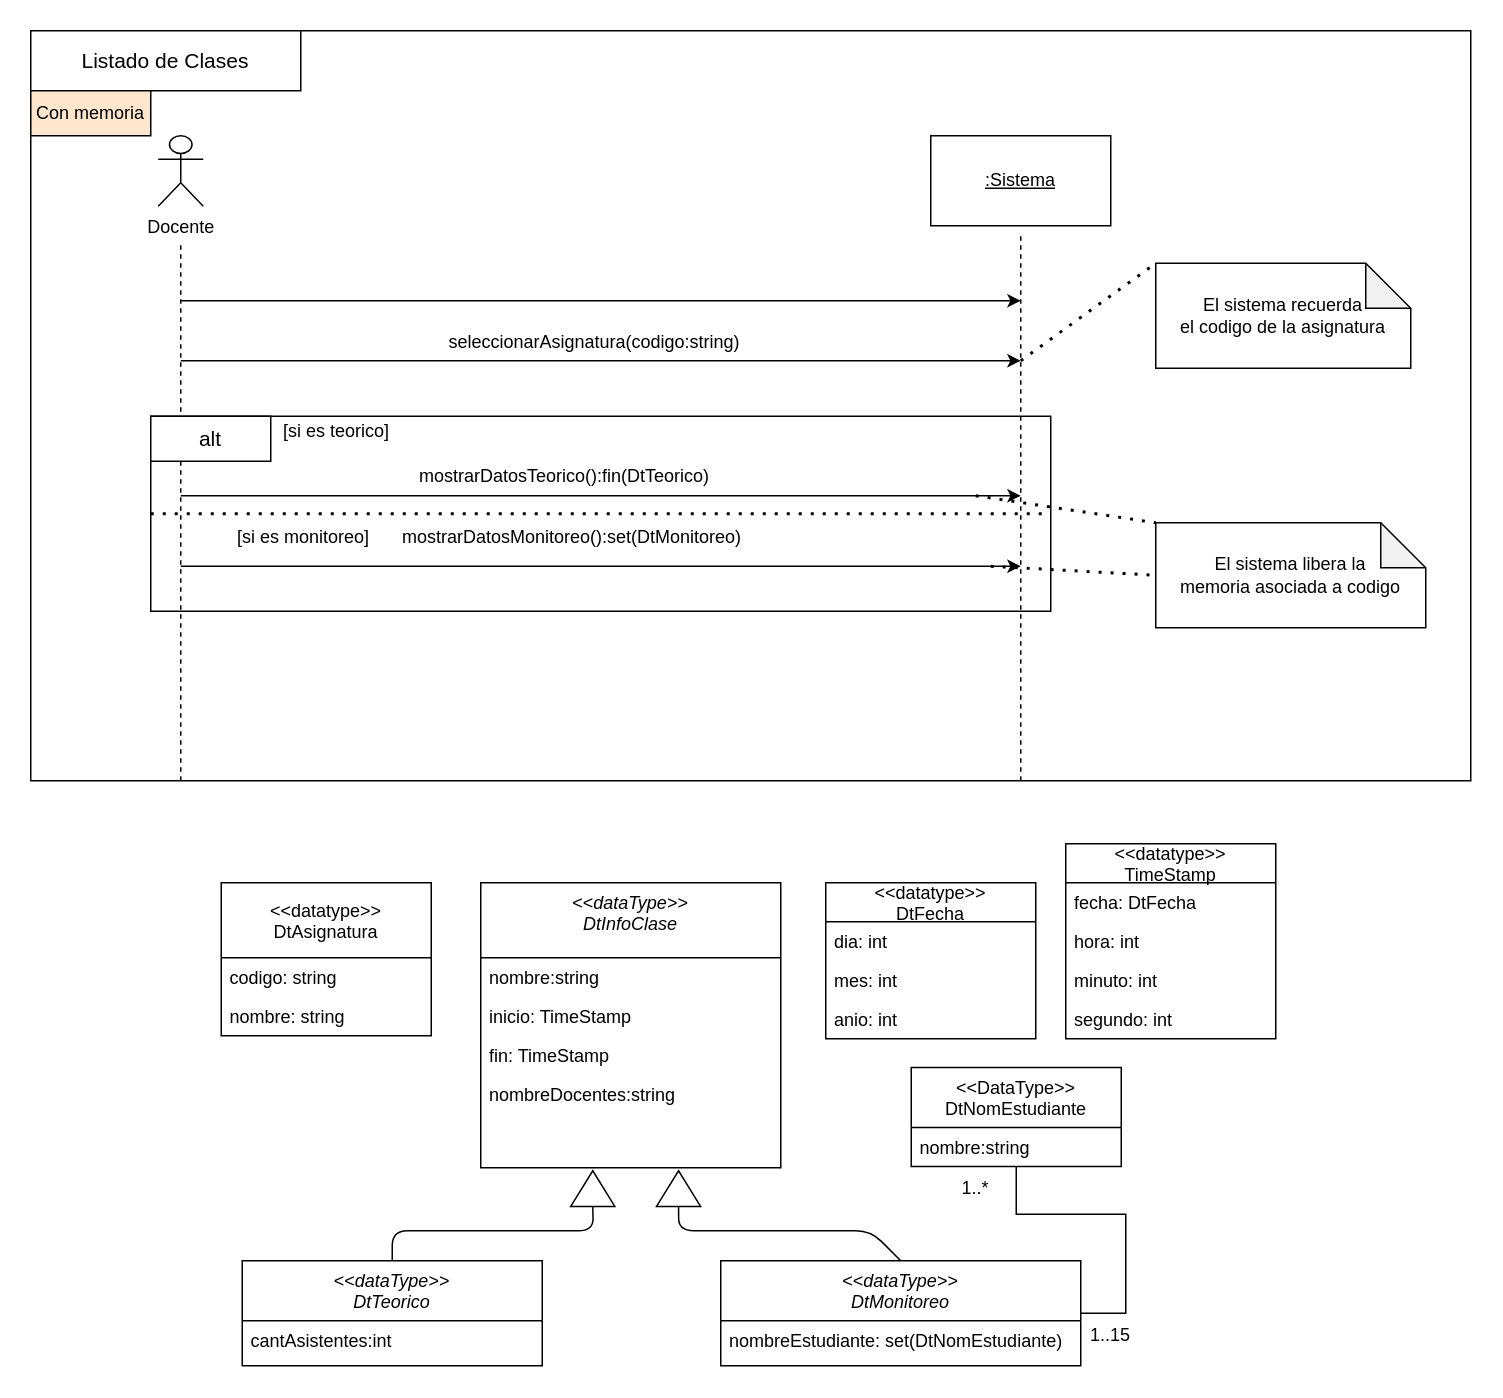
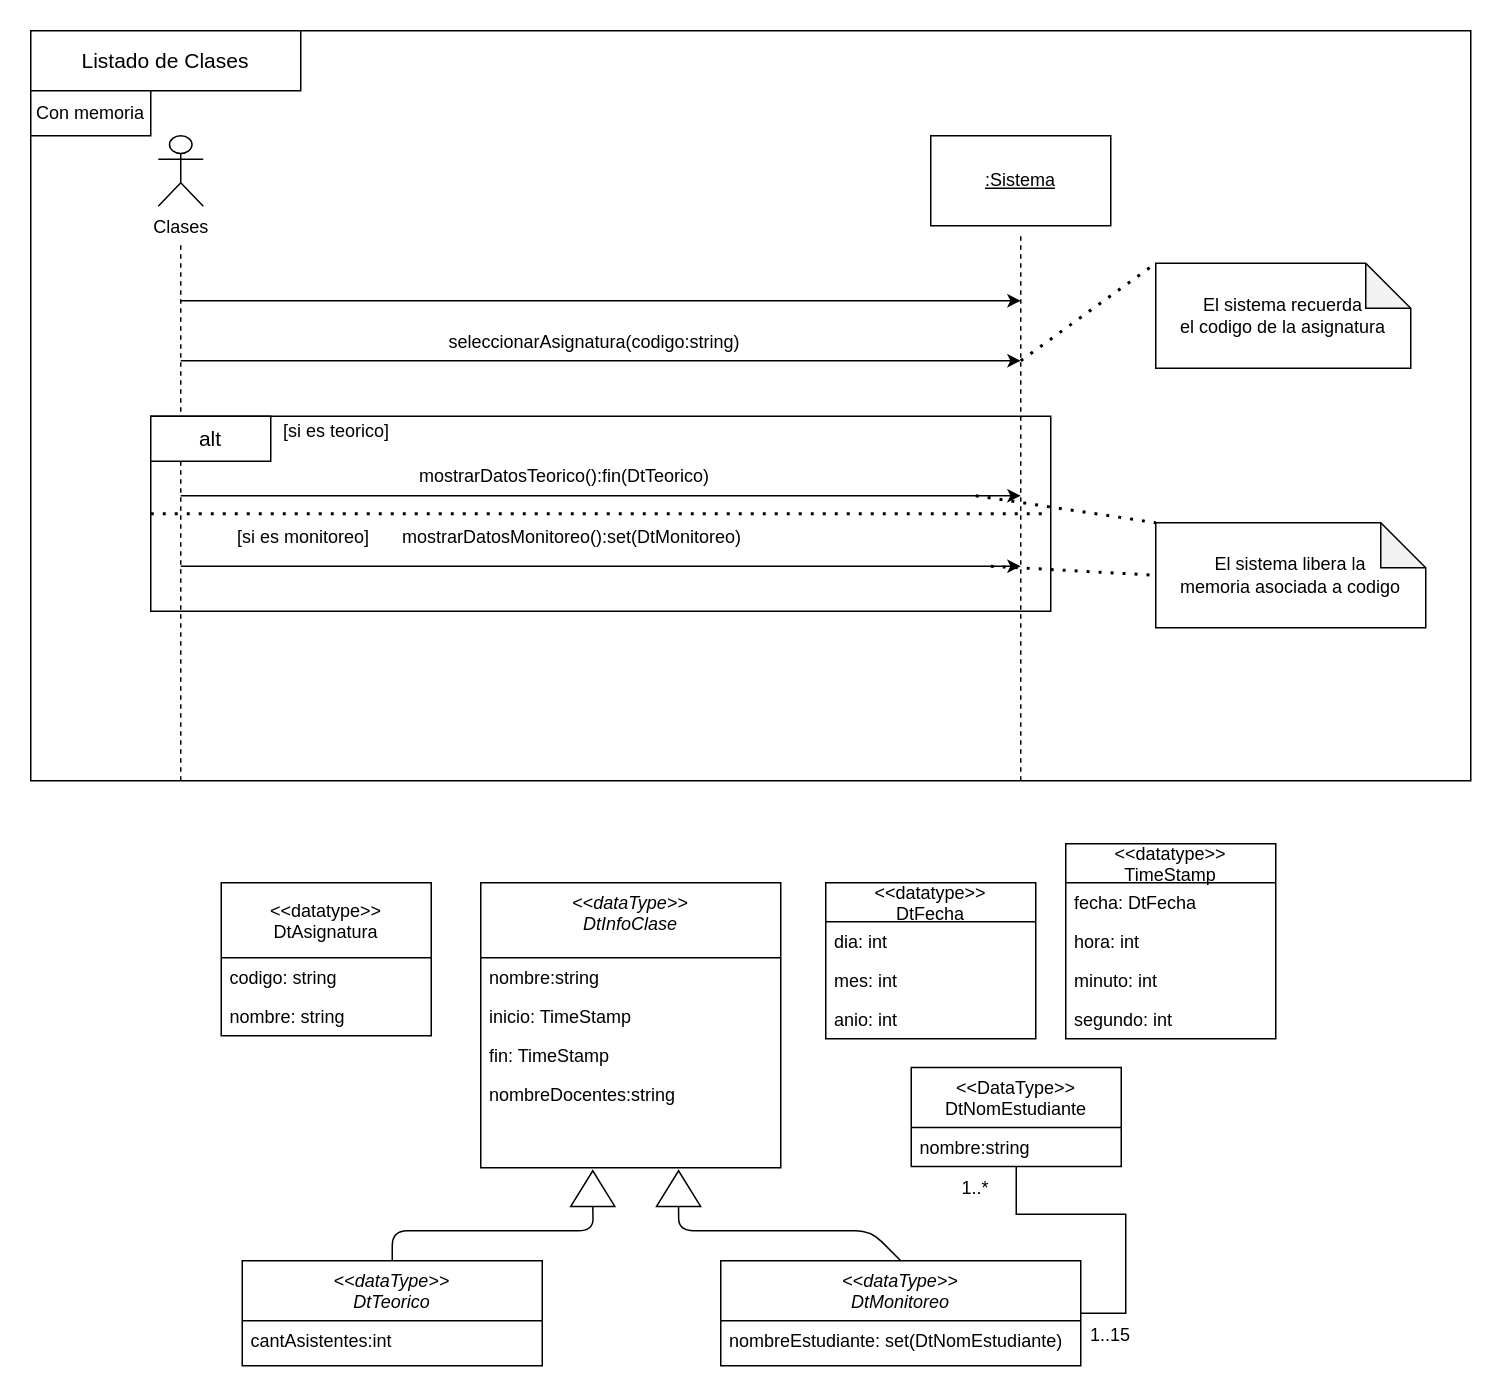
node "Con memoria": fillcolor #ffe6cc -> #ffffff
node "Docente": label "Docente" -> "Clases"
